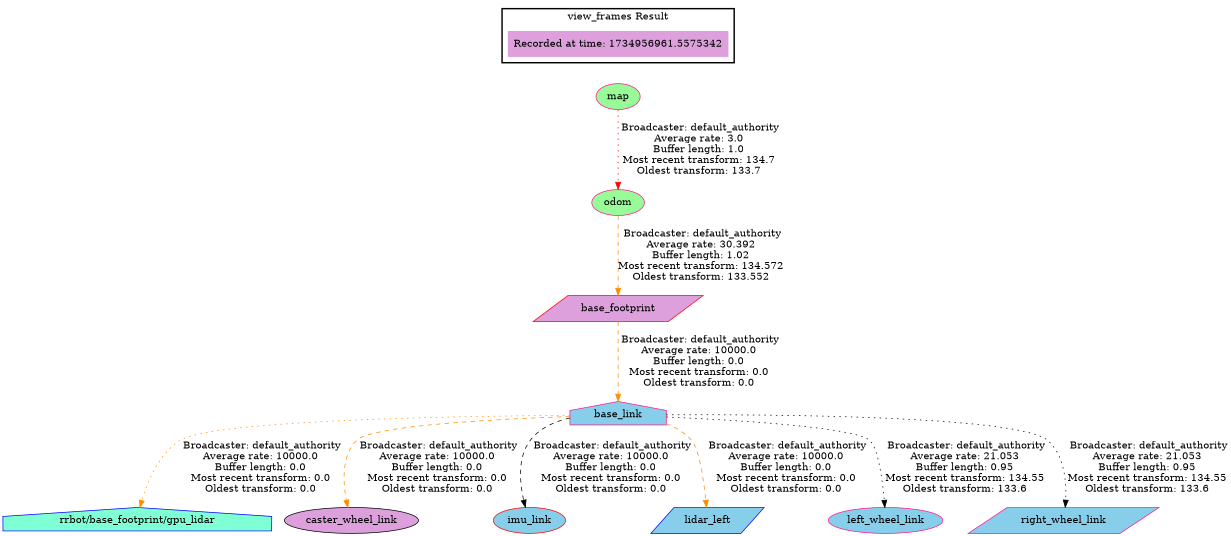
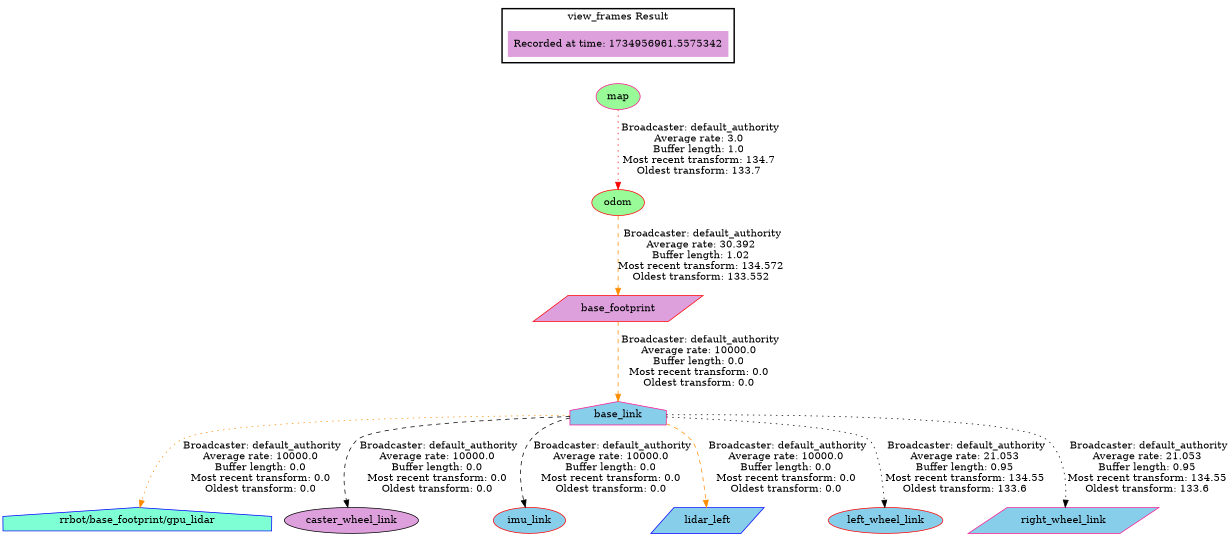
node "odom": color deeppink -> red
edge "base_link" -> "caster_wheel_link": color darkorange -> black
node "left_wheel_link": color deeppink -> red
